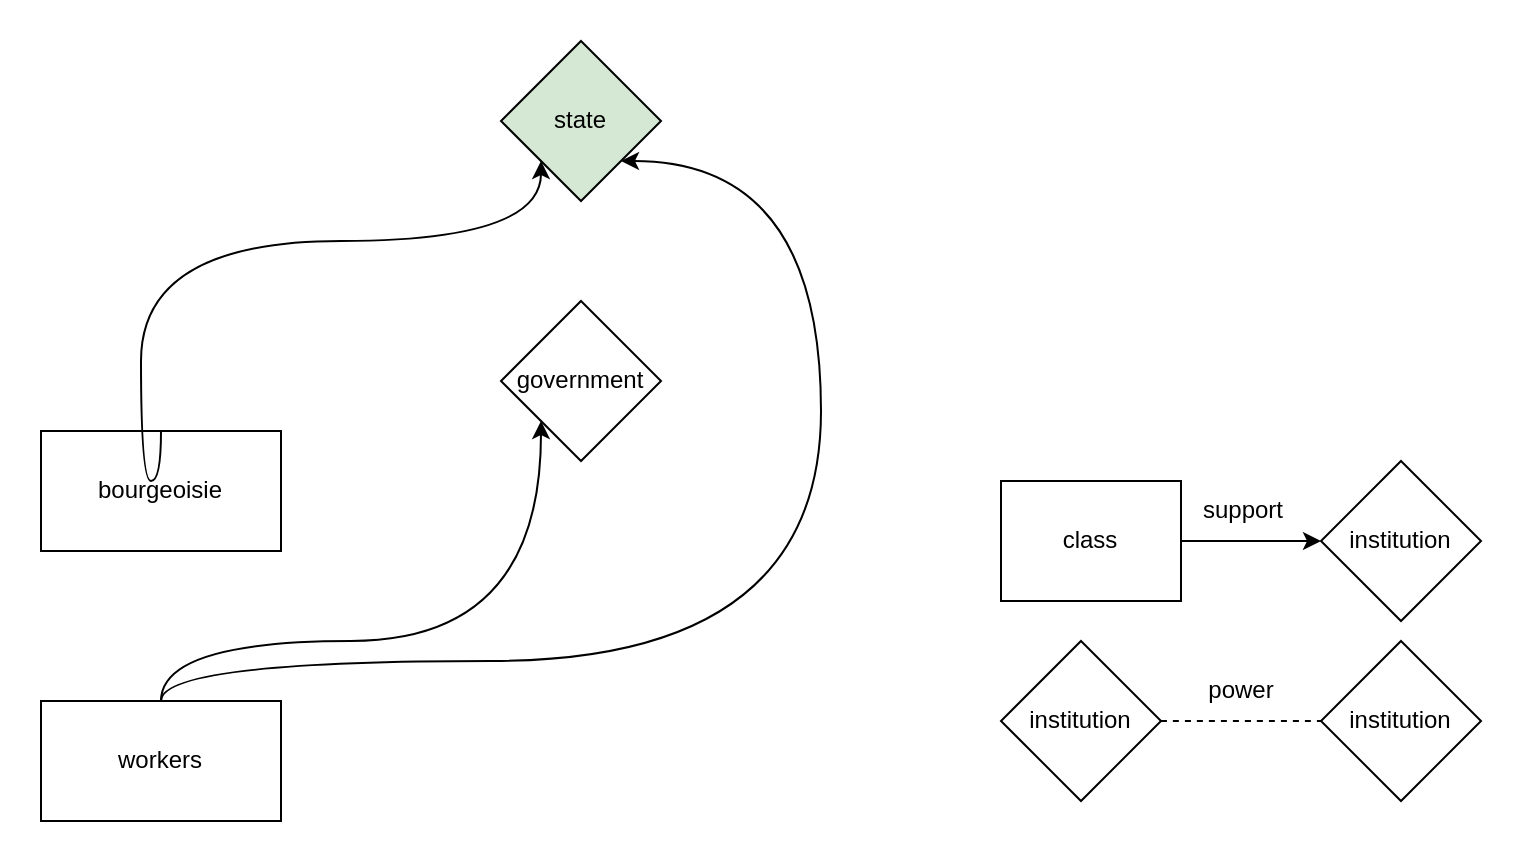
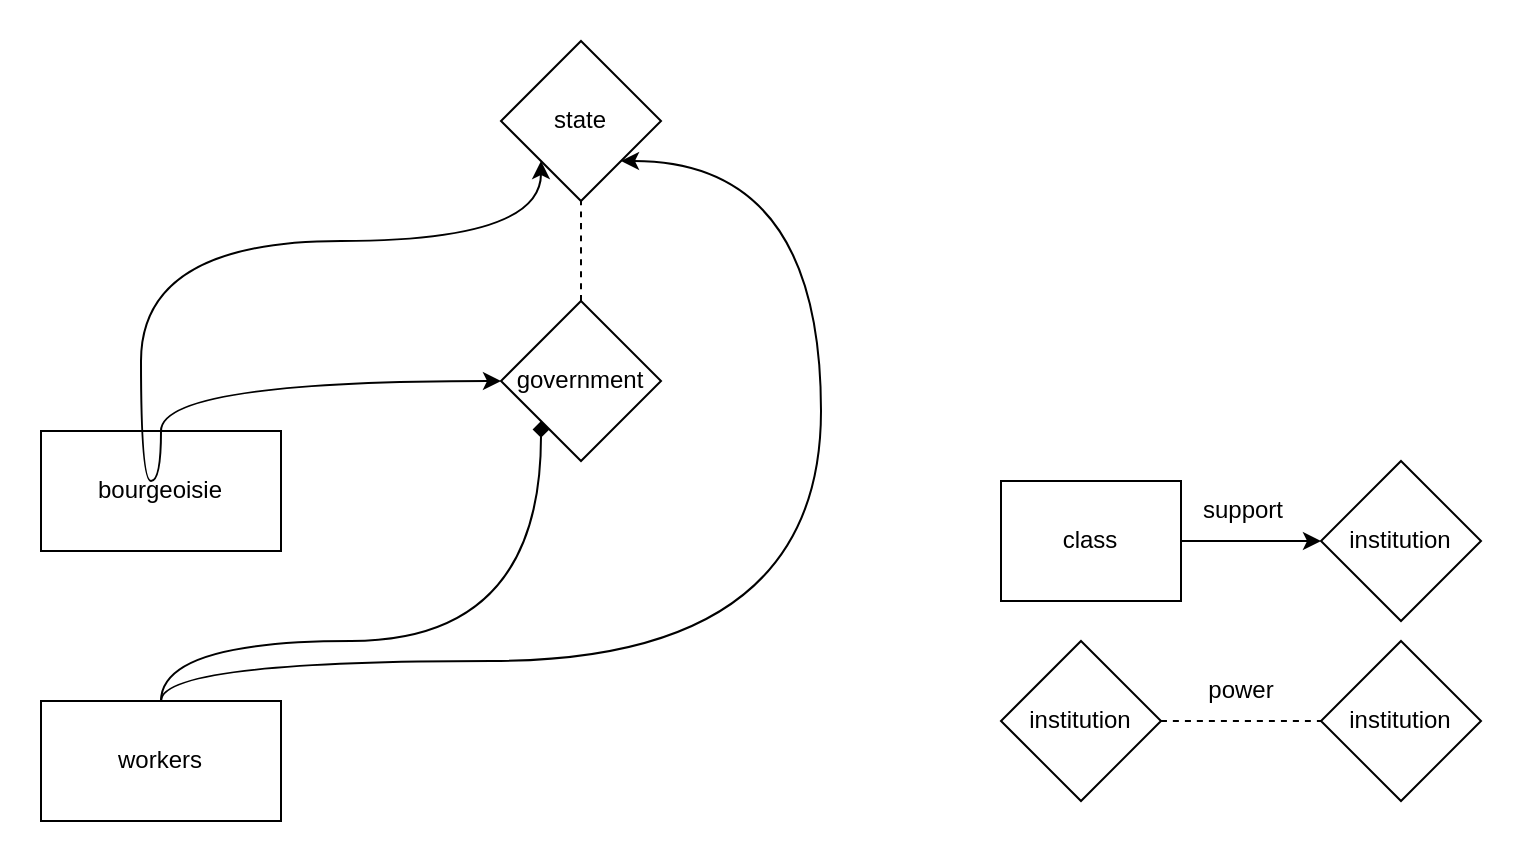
node "state": fillcolor #d5e8d4 -> #ffffff
edge "state" -- "government": added
edge "bourgeoisie" -> "government": added
edge "workers" -> "government": arrowhead classic -> diamond
